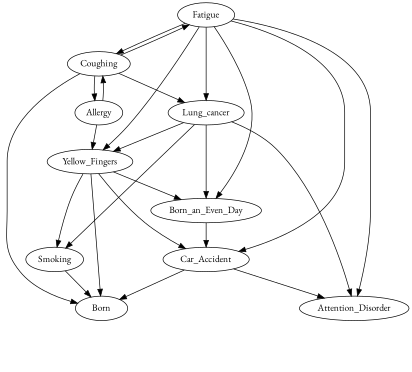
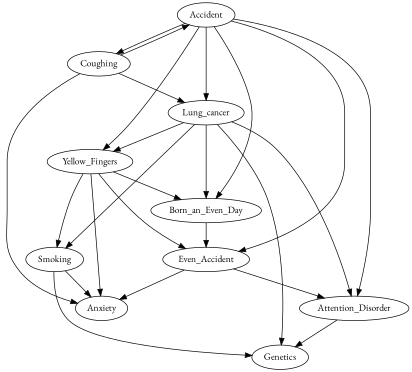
node "Fatigue": label "Fatigue" -> "Accident"
node "Allergy": removed
node "Car_Accident": label "Car_Accident" -> "Even_Accident"
node "Born": label "Born" -> "Anxiety"
node "Genetics": added
